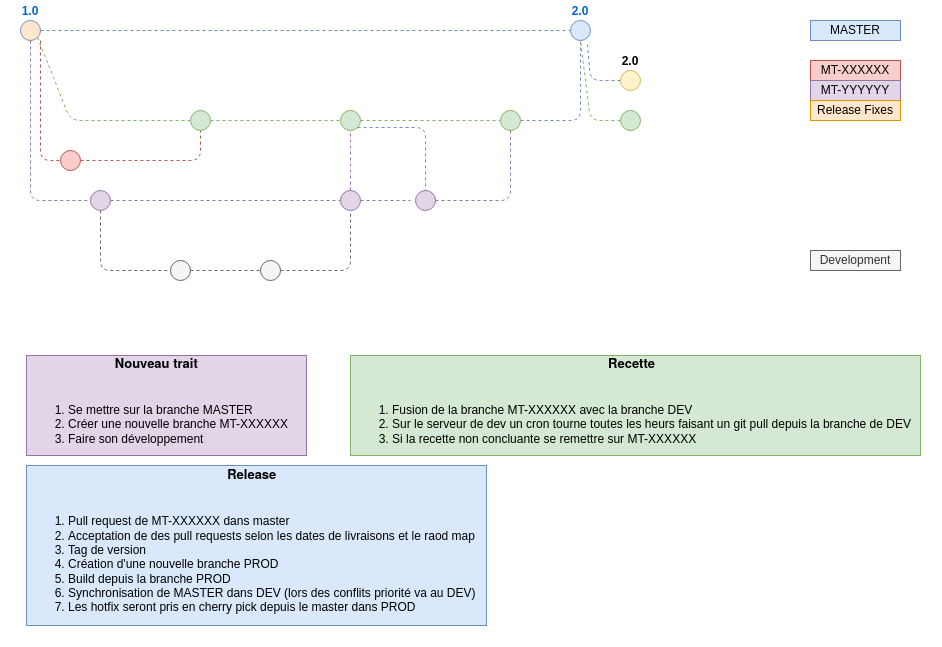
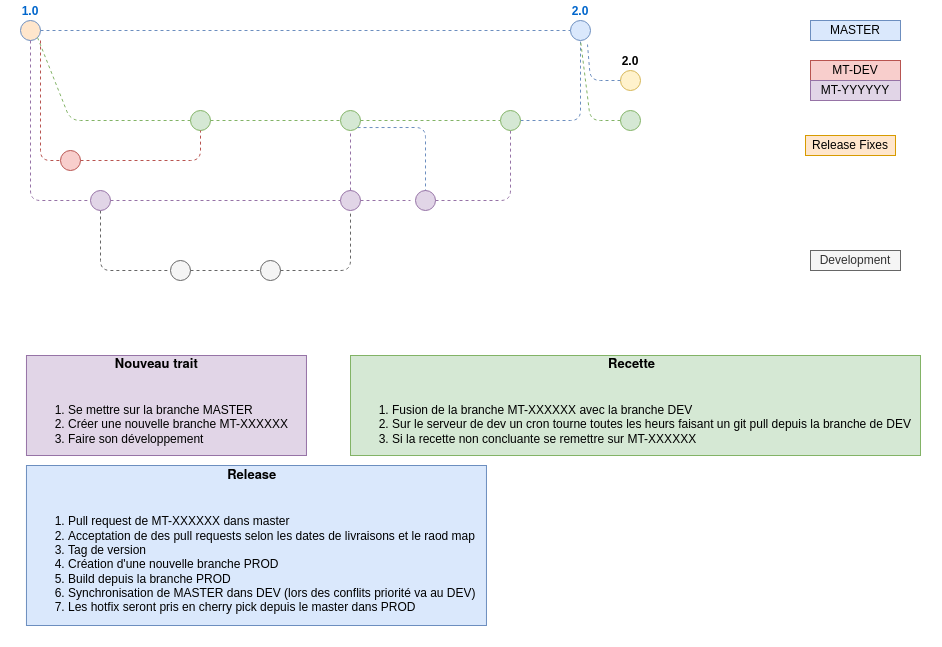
node "MT-XXXXXX": label "MT-XXXXXX" -> "MT-DEV"
node "Release Fixes": moved (856, 111) -> (851, 146)
